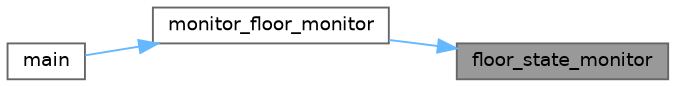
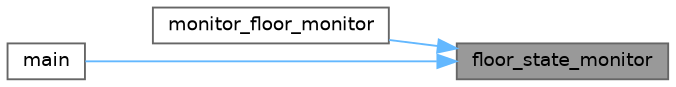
edge "main" -> "monitor_floor_monitor": now "main" -> "floor_state_monitor"
